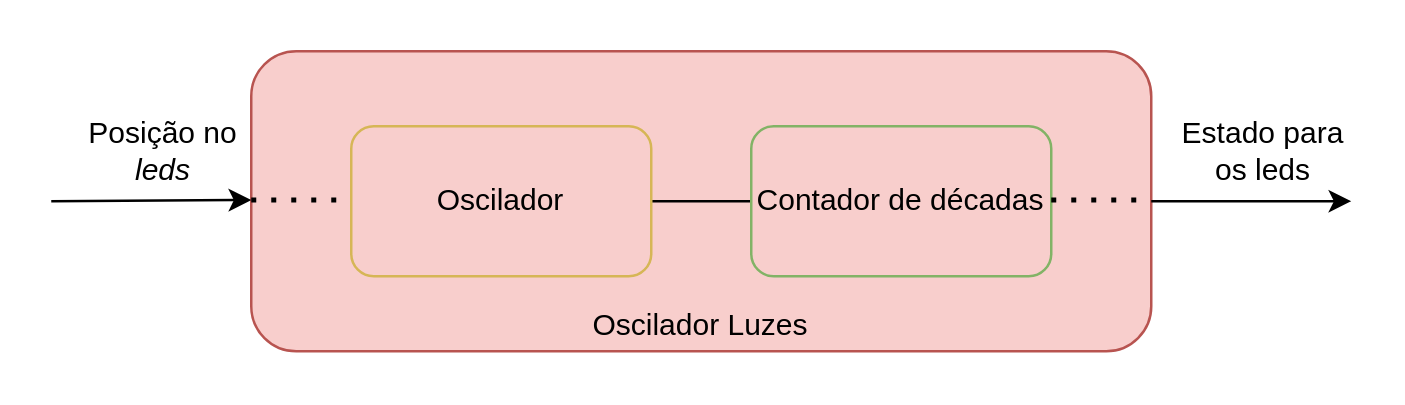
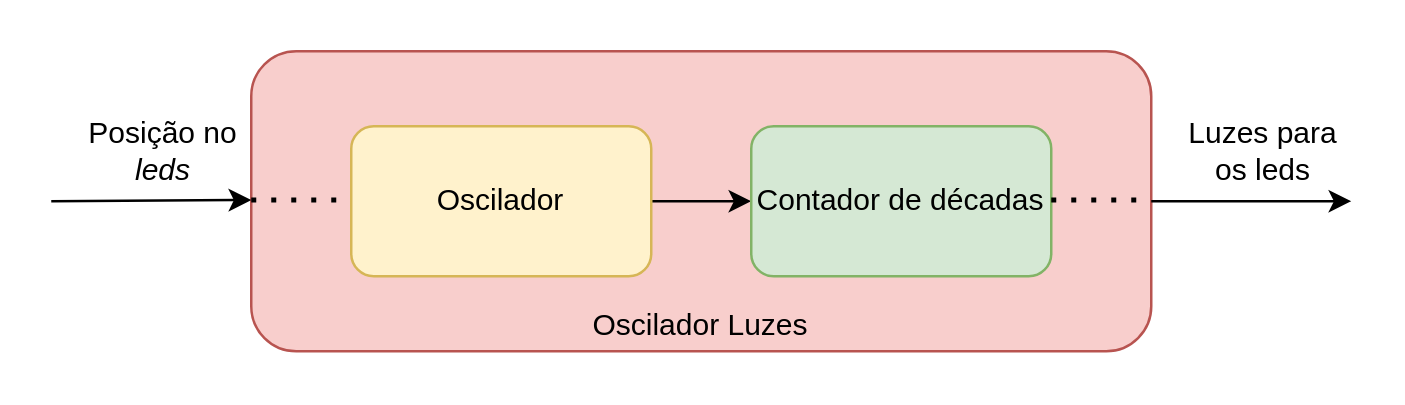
node "Estado para os leds": label "Estado para os leds" -> "Luzes para os leds"
node "Oscilador": fillcolor #f8cecc -> #fff2cc
edge "Oscilador" -- "Contador de décadas": arrowhead none -> classic
node "Contador de décadas": fillcolor #f8cecc -> #d5e8d4
